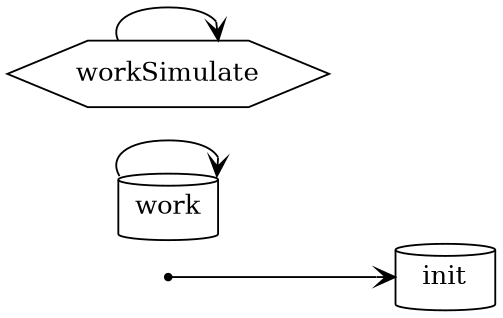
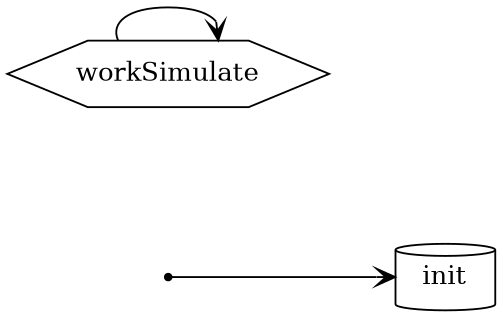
node "work": removed
